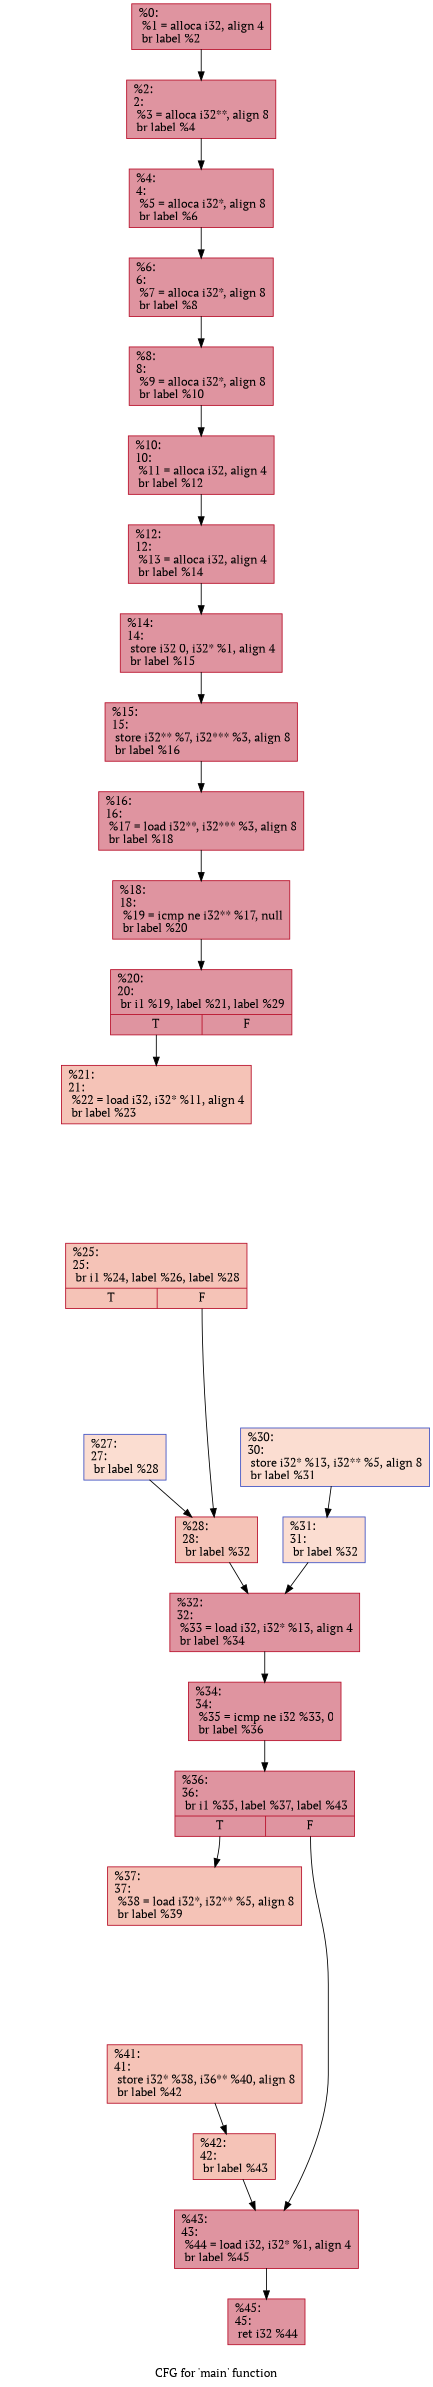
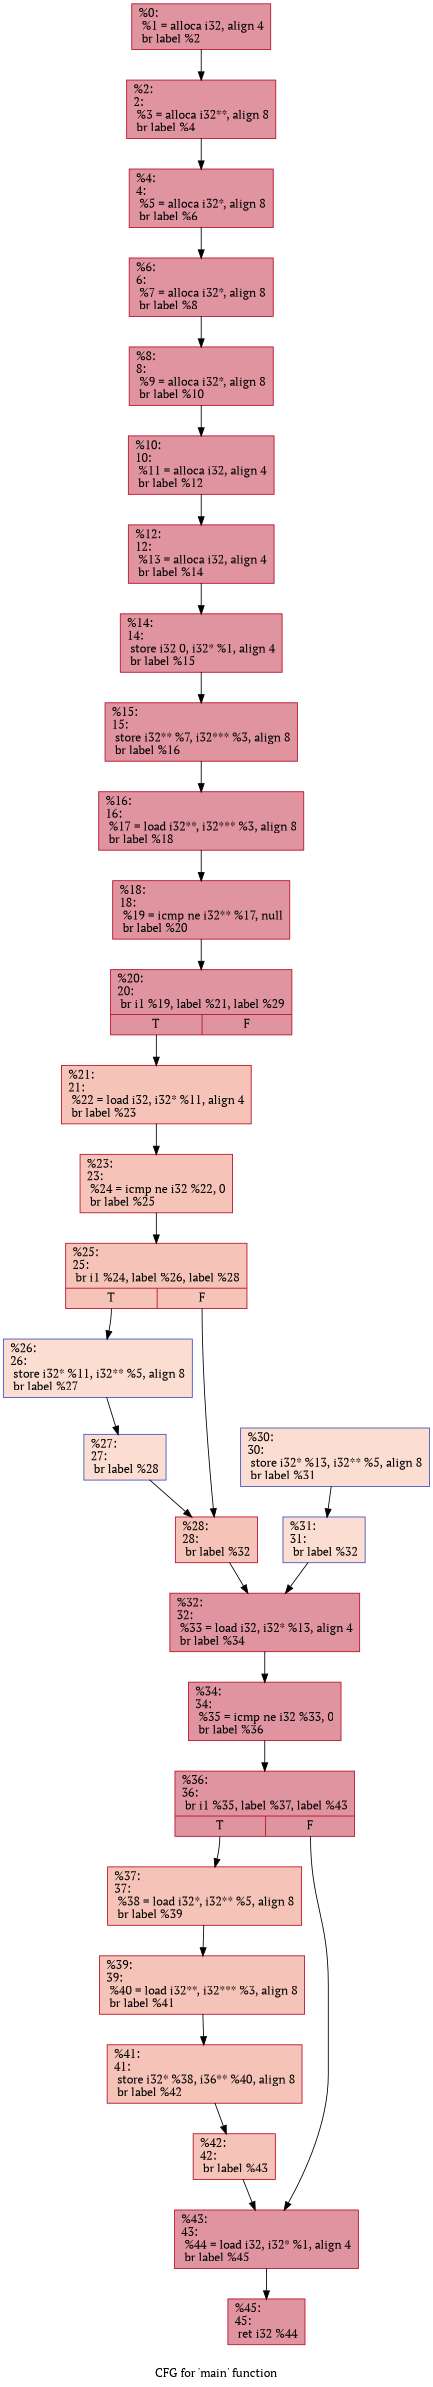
node "%23:": added
node "%26:": added
node "%39:": added
